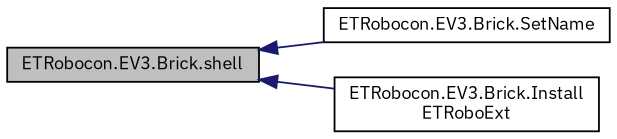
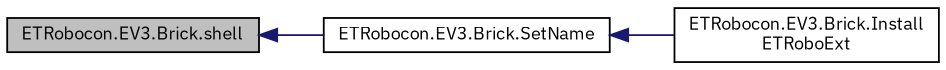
edge "ETRobocon.EV3.Brick.Install ETRoboExt" -> "ETRobocon.EV3.Brick.shell": now "ETRobocon.EV3.Brick.Install ETRoboExt" -> "ETRobocon.EV3.Brick.SetName"
